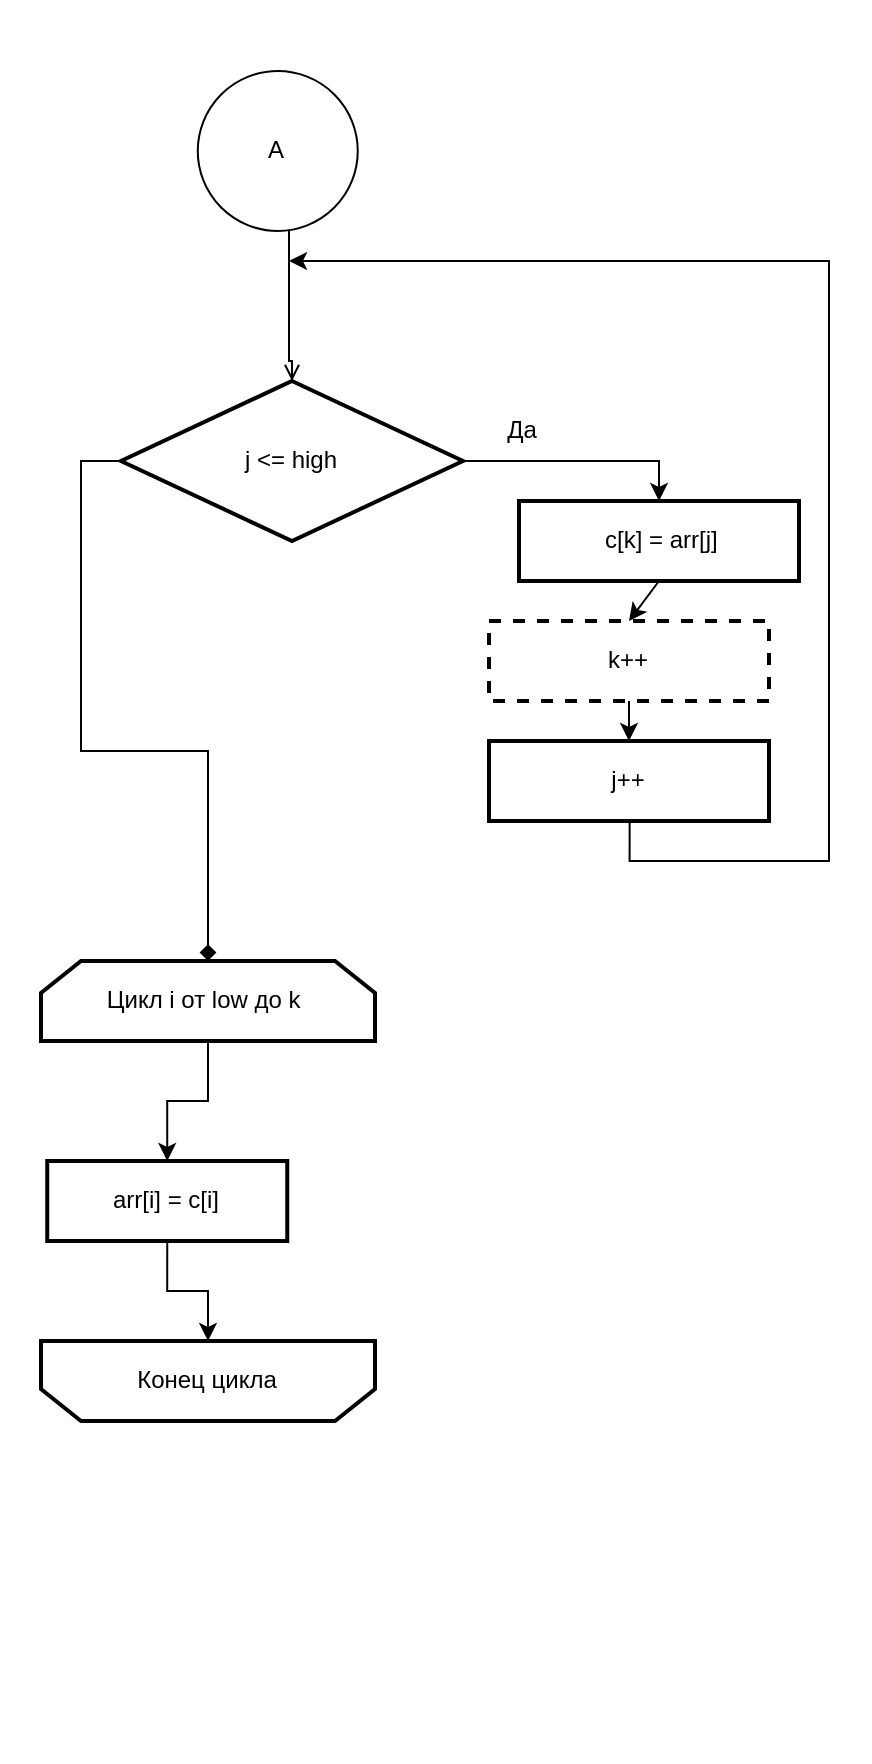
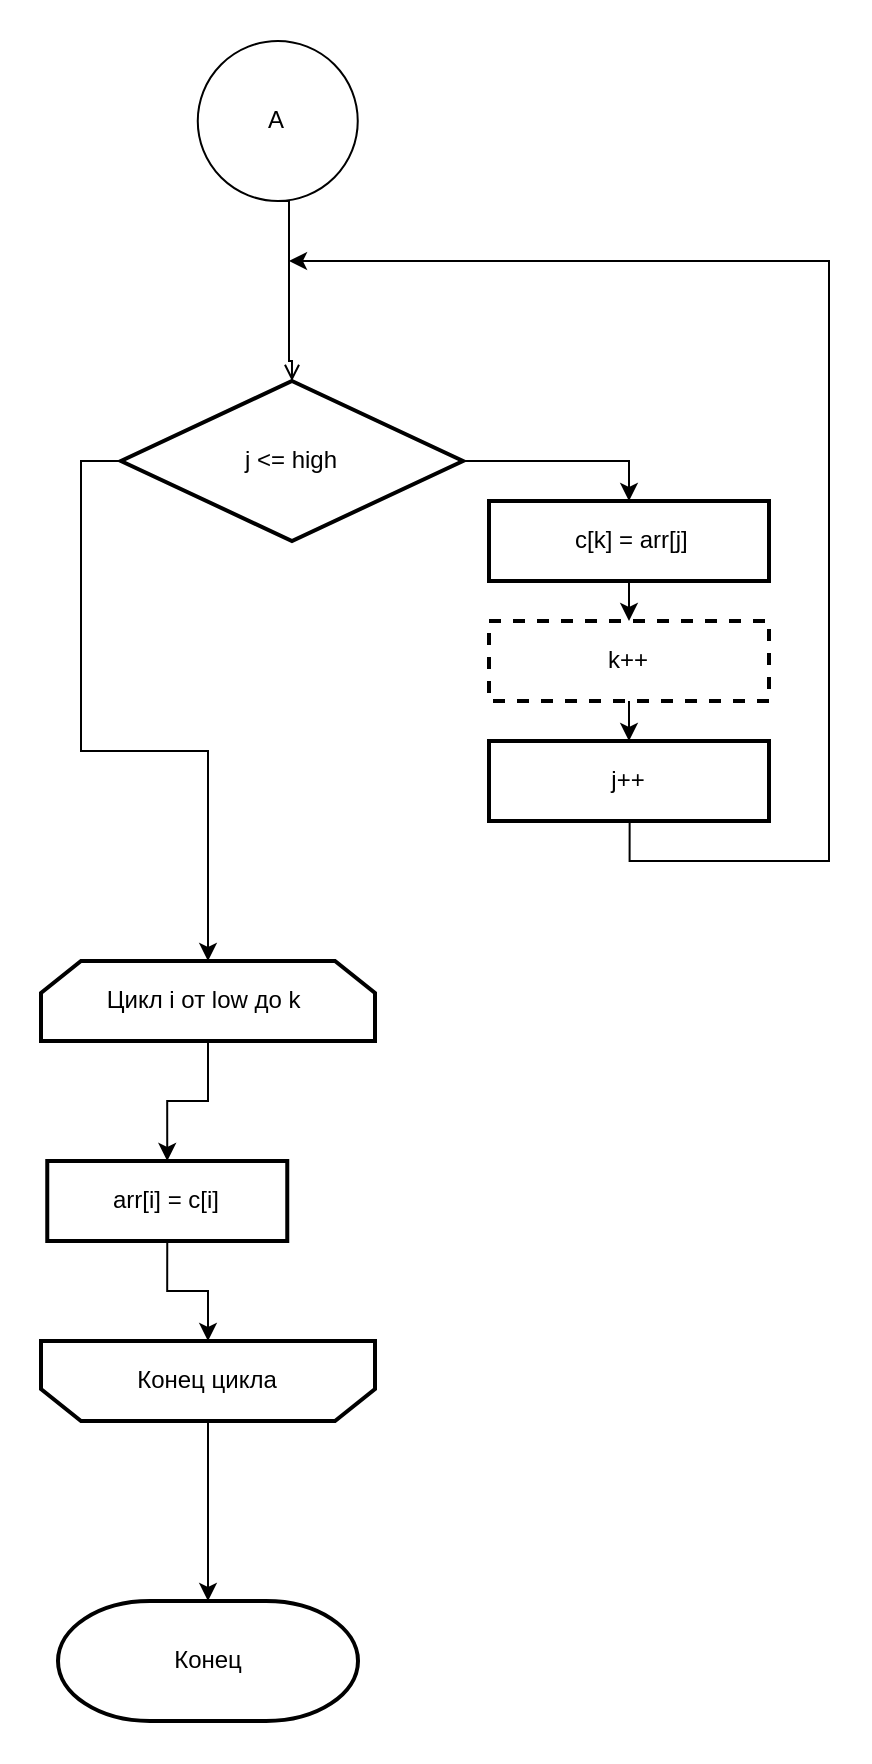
node "А": moved (278, 151) -> (278, 121)
node "Да": removed
node "c[k] = arr[j]": moved (659, 541) -> (629, 541)
edge "j <= high" -> "Цикл i от low до k": arrowhead diamond -> classic
edge "Конец цикла" -> "Конец": added
node "Конец": added
